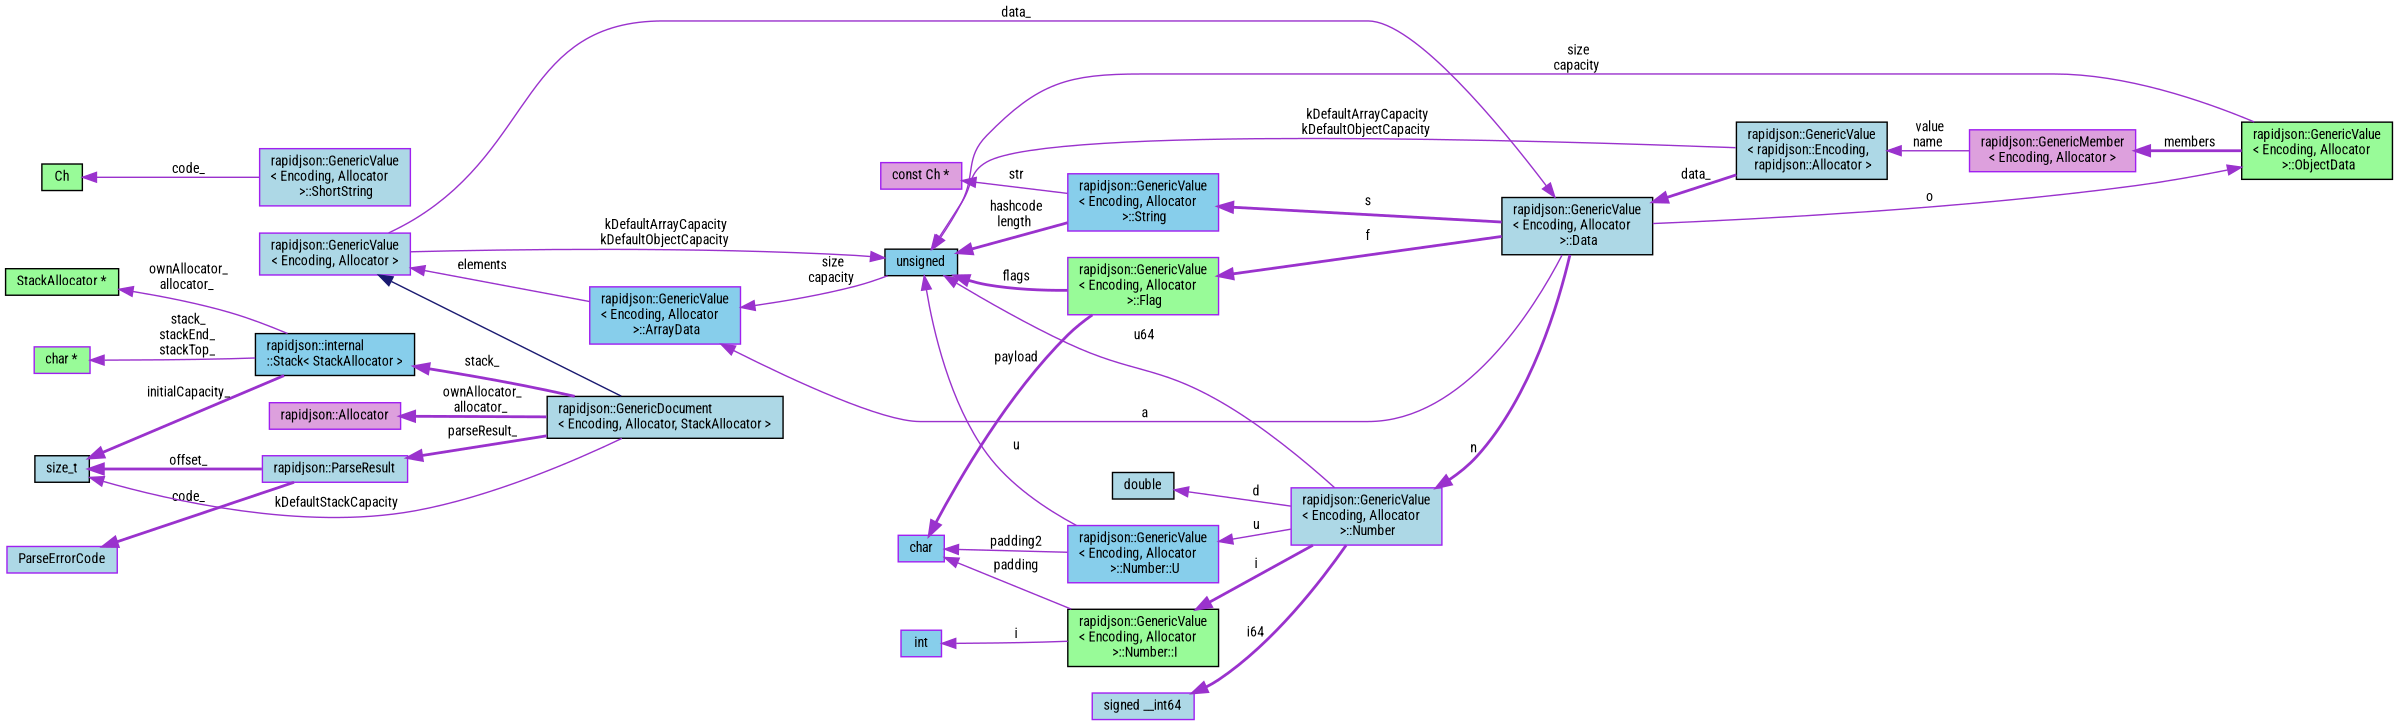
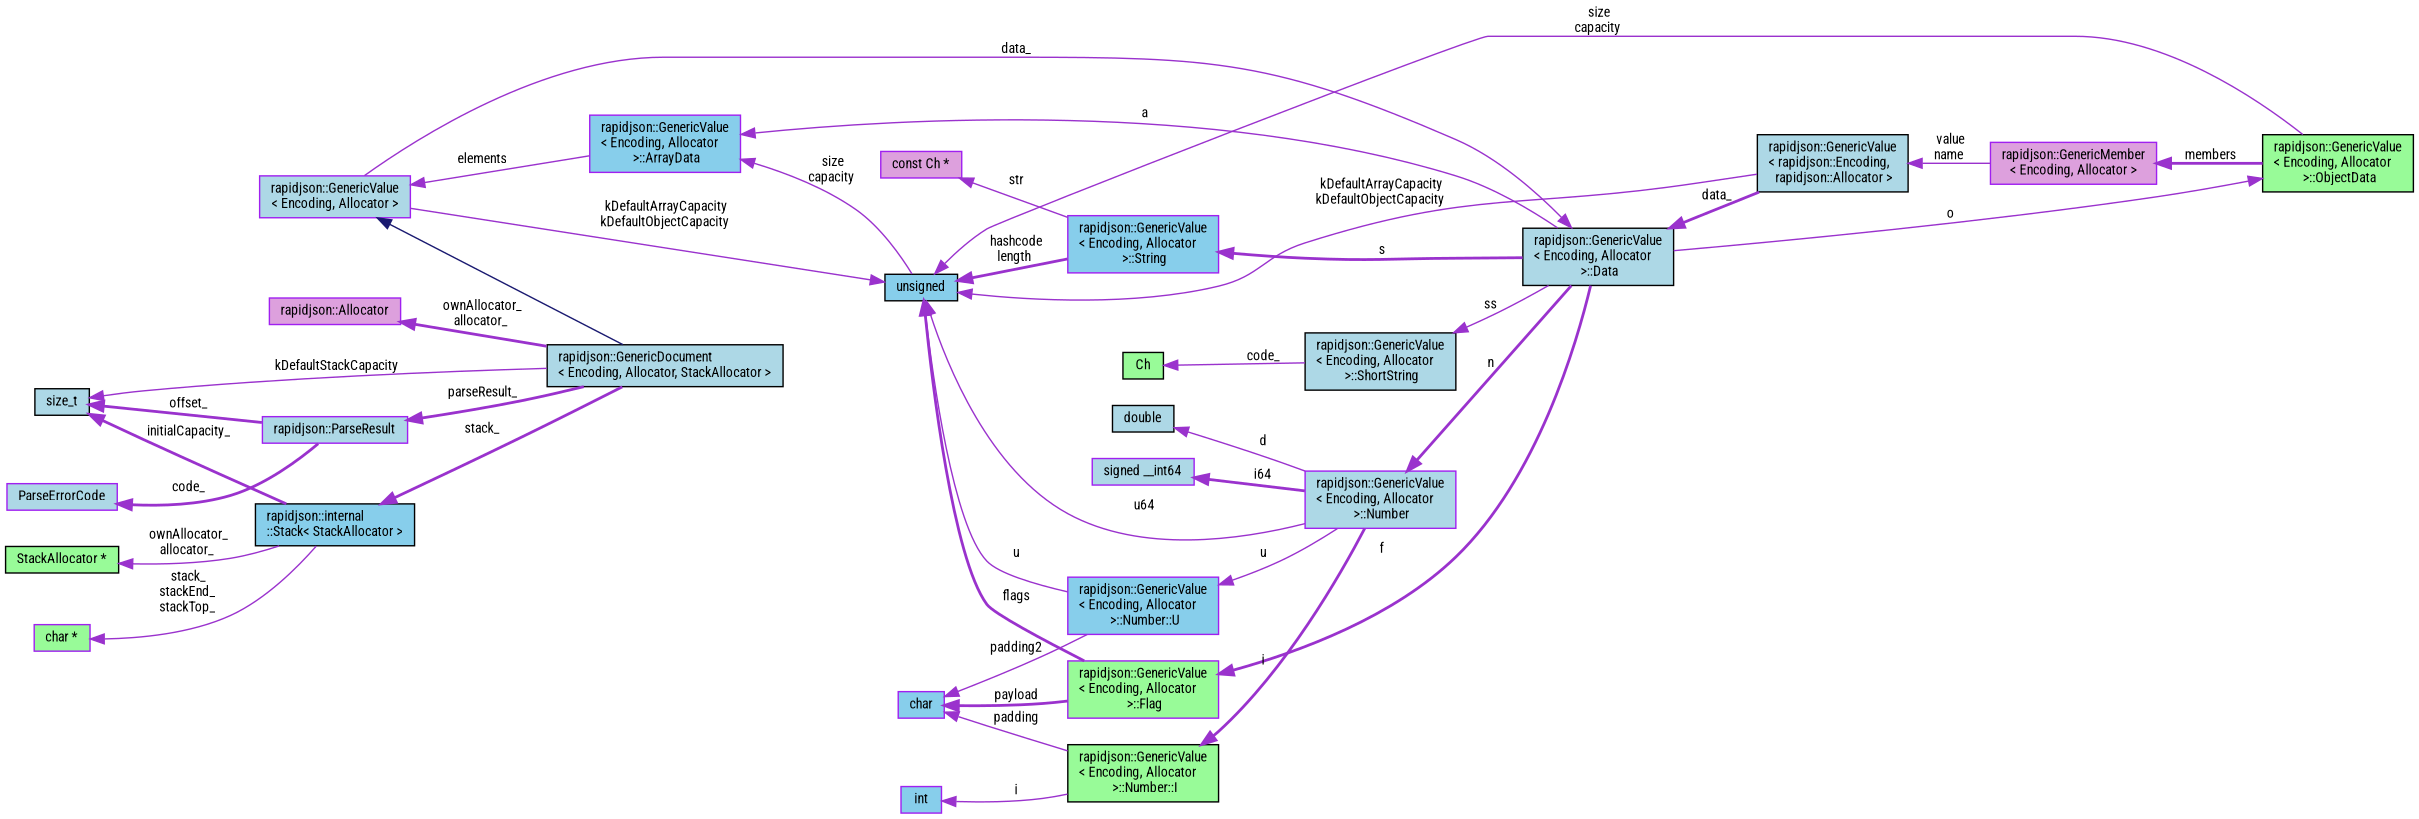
node "rapidjson::GenericValue < Encoding, Allocator >::ShortString": color purple -> black
edge "rapidjson::GenericValue < Encoding, Allocator >::Data" -> "rapidjson::GenericValue < Encoding, Allocator >::ShortString": added, label "ss"
